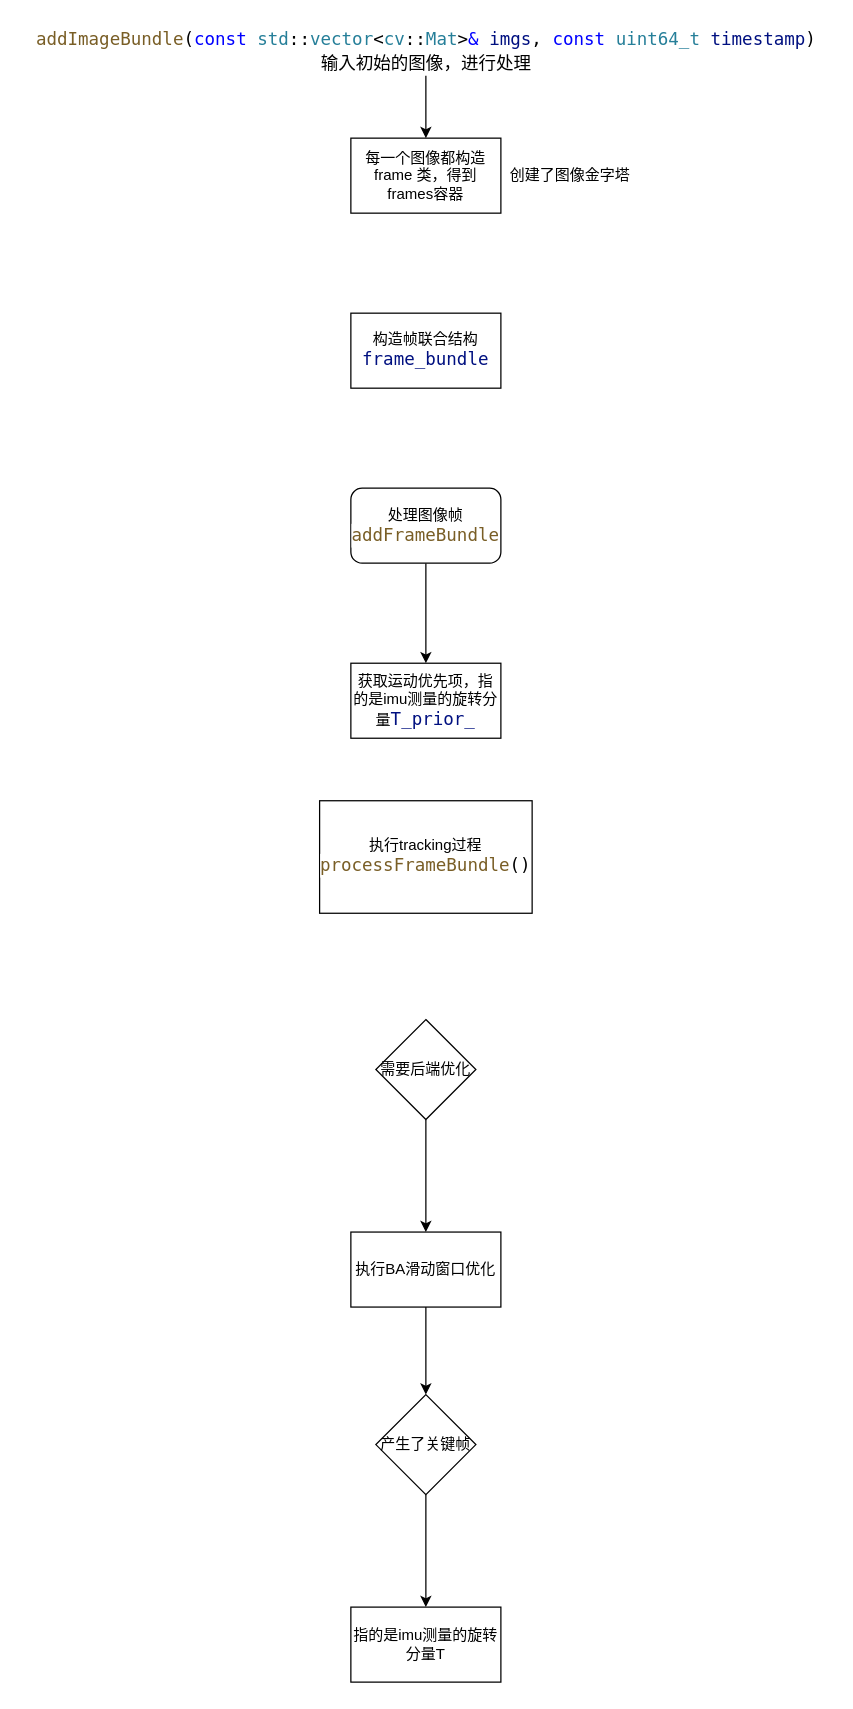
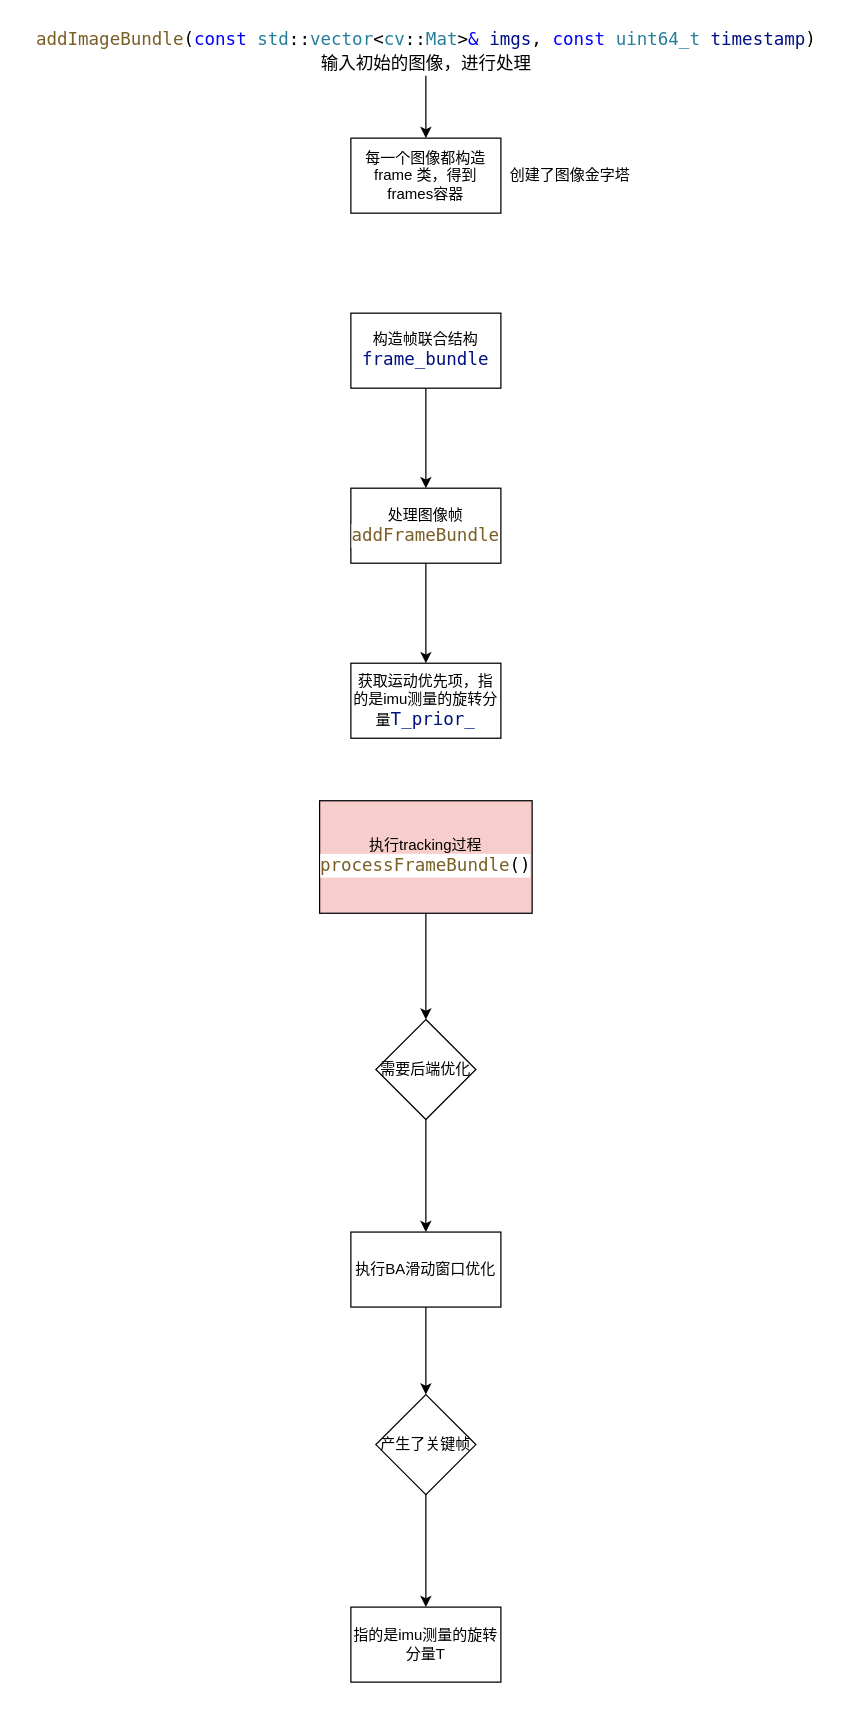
edge "构造帧联合结构 frame_bundle" -> "处理图像帧 addFrameBundle": added
node "处理图像帧 addFrameBundle": shape rounded rectangle -> rectangle
node "执行tracking过程 processFrameBundle()": fillcolor #ffffff -> #f8cecc
edge "执行tracking过程 processFrameBundle()" -> "需要后端优化": added
